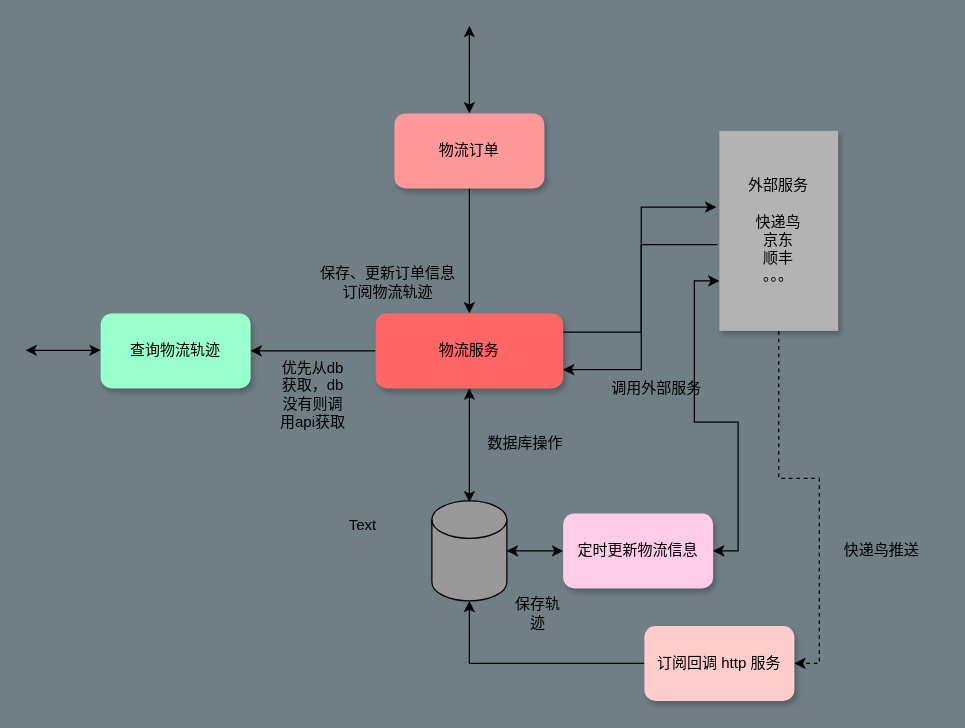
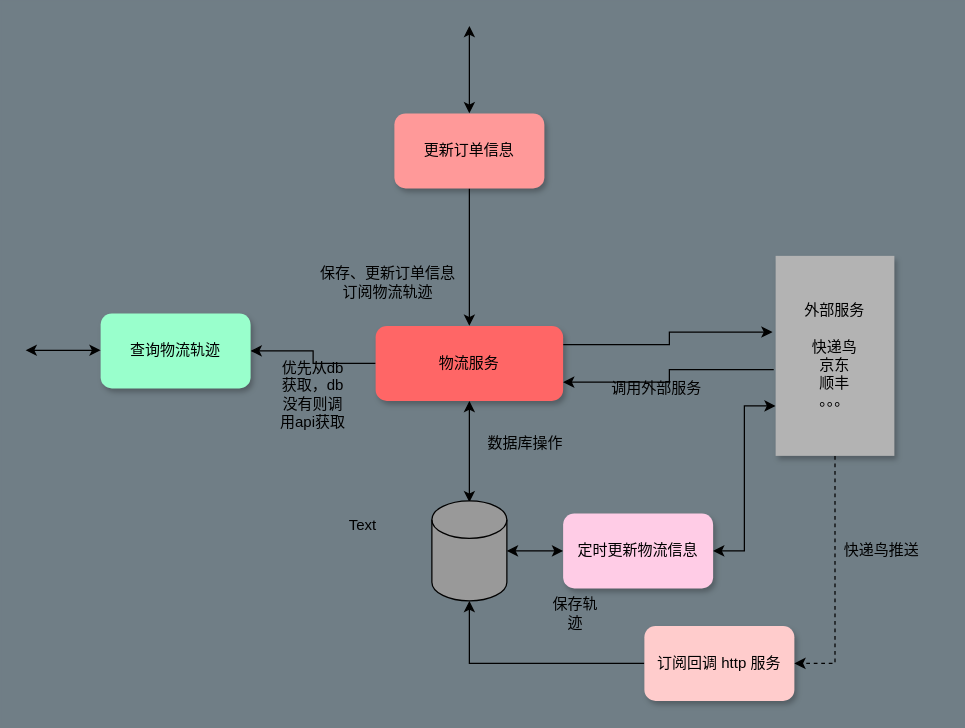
node "物流订单": label "物流订单" -> "更新订单信息"
node "外部服务 快递鸟 京东 顺丰 。。。": moved (779, 231) -> (835, 356)
node "物流服务": moved (469, 351) -> (469, 363)
node "保存轨迹": moved (538, 613) -> (576, 613)
